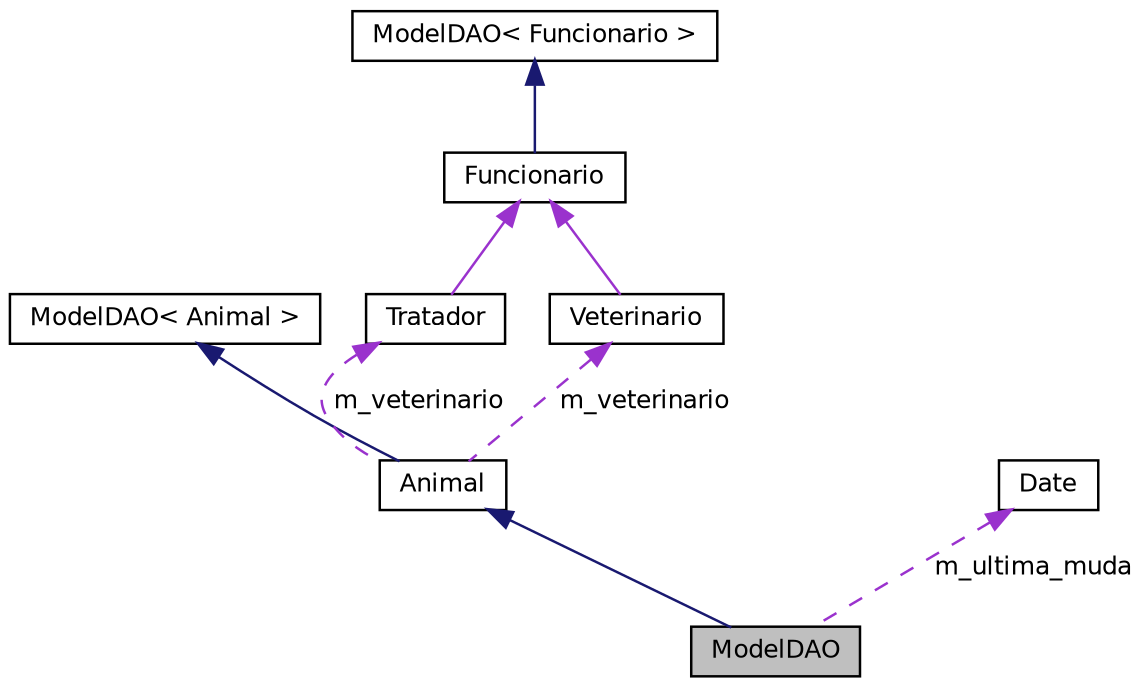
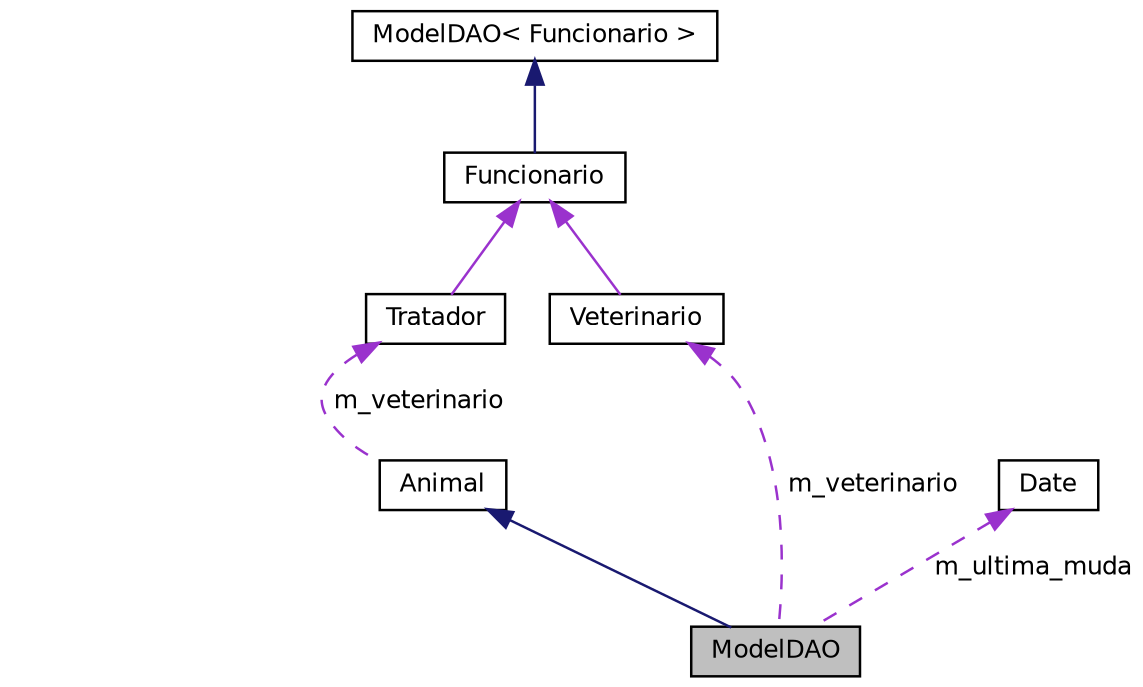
node "ModelDAO< Animal >": removed
edge "Animal" -> "Veterinario": now "ModelDAO" -> "Veterinario"
